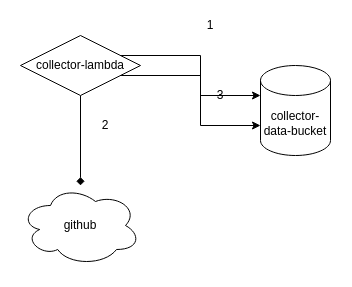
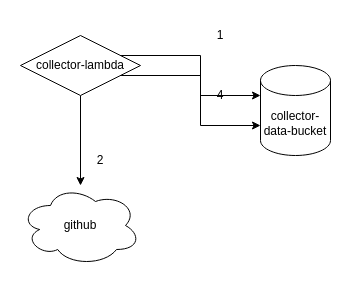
node "1": moved (211, 26) -> (221, 36)
node "3": label "3" -> "4"
node "2": moved (106, 126) -> (101, 161)
edge "collector-lambda" -> "github": arrowhead diamond -> classic
